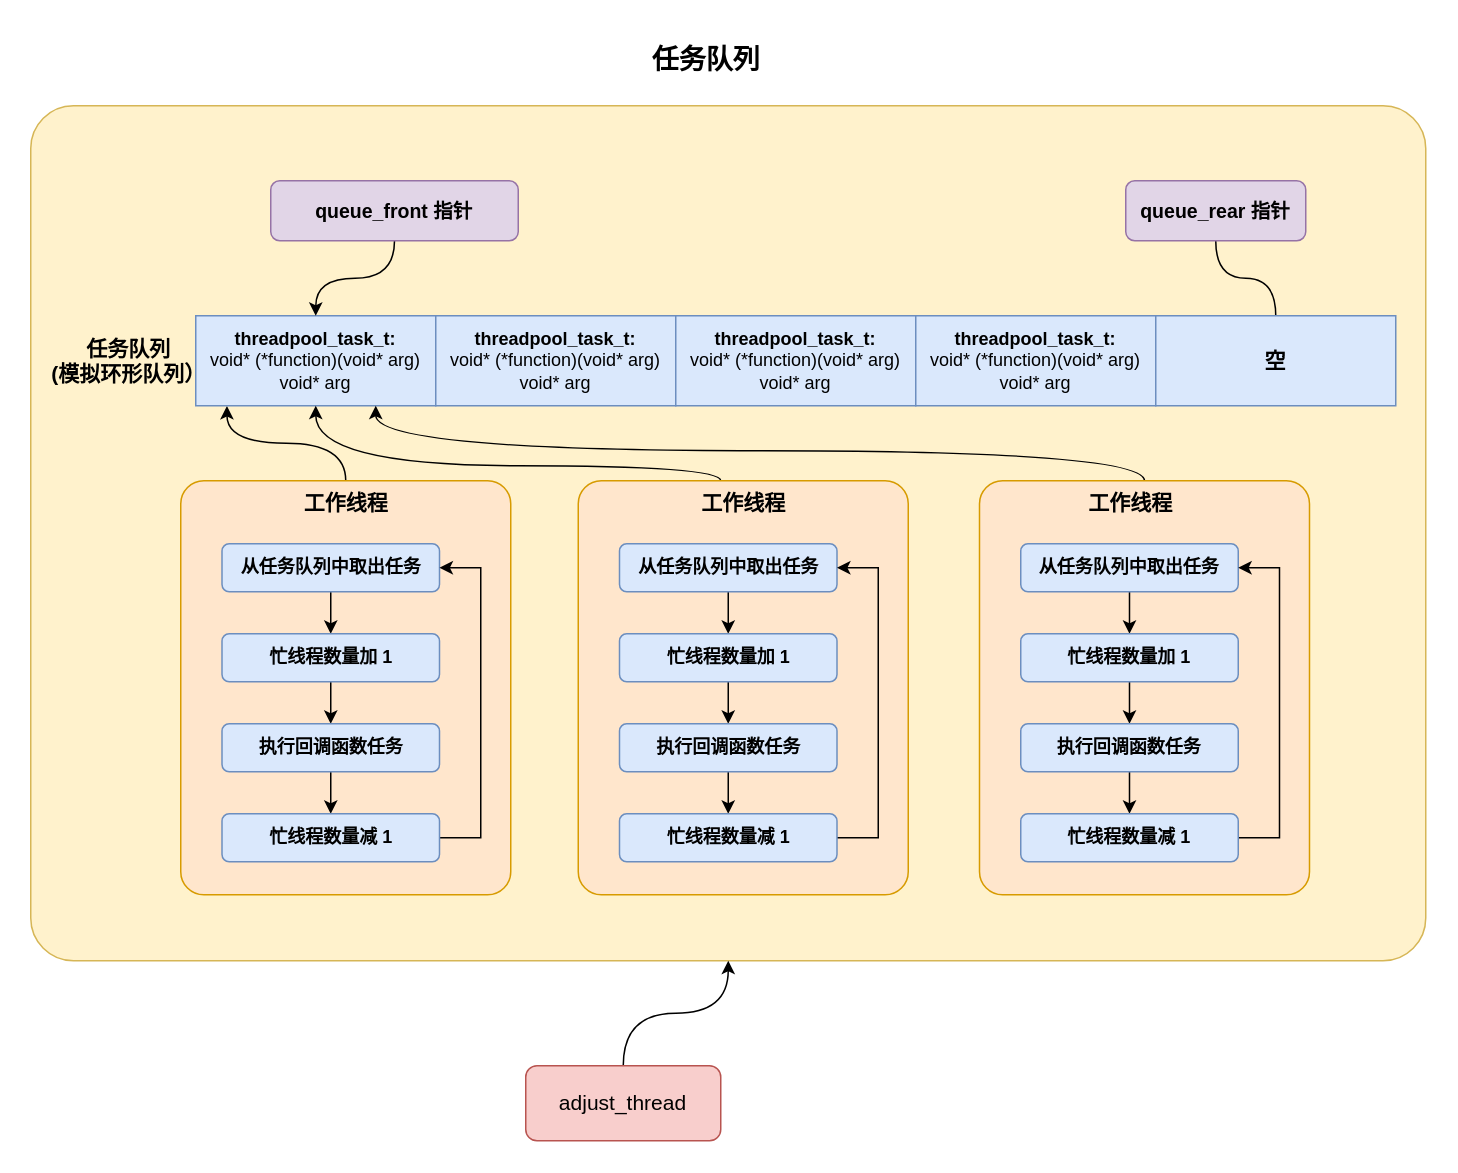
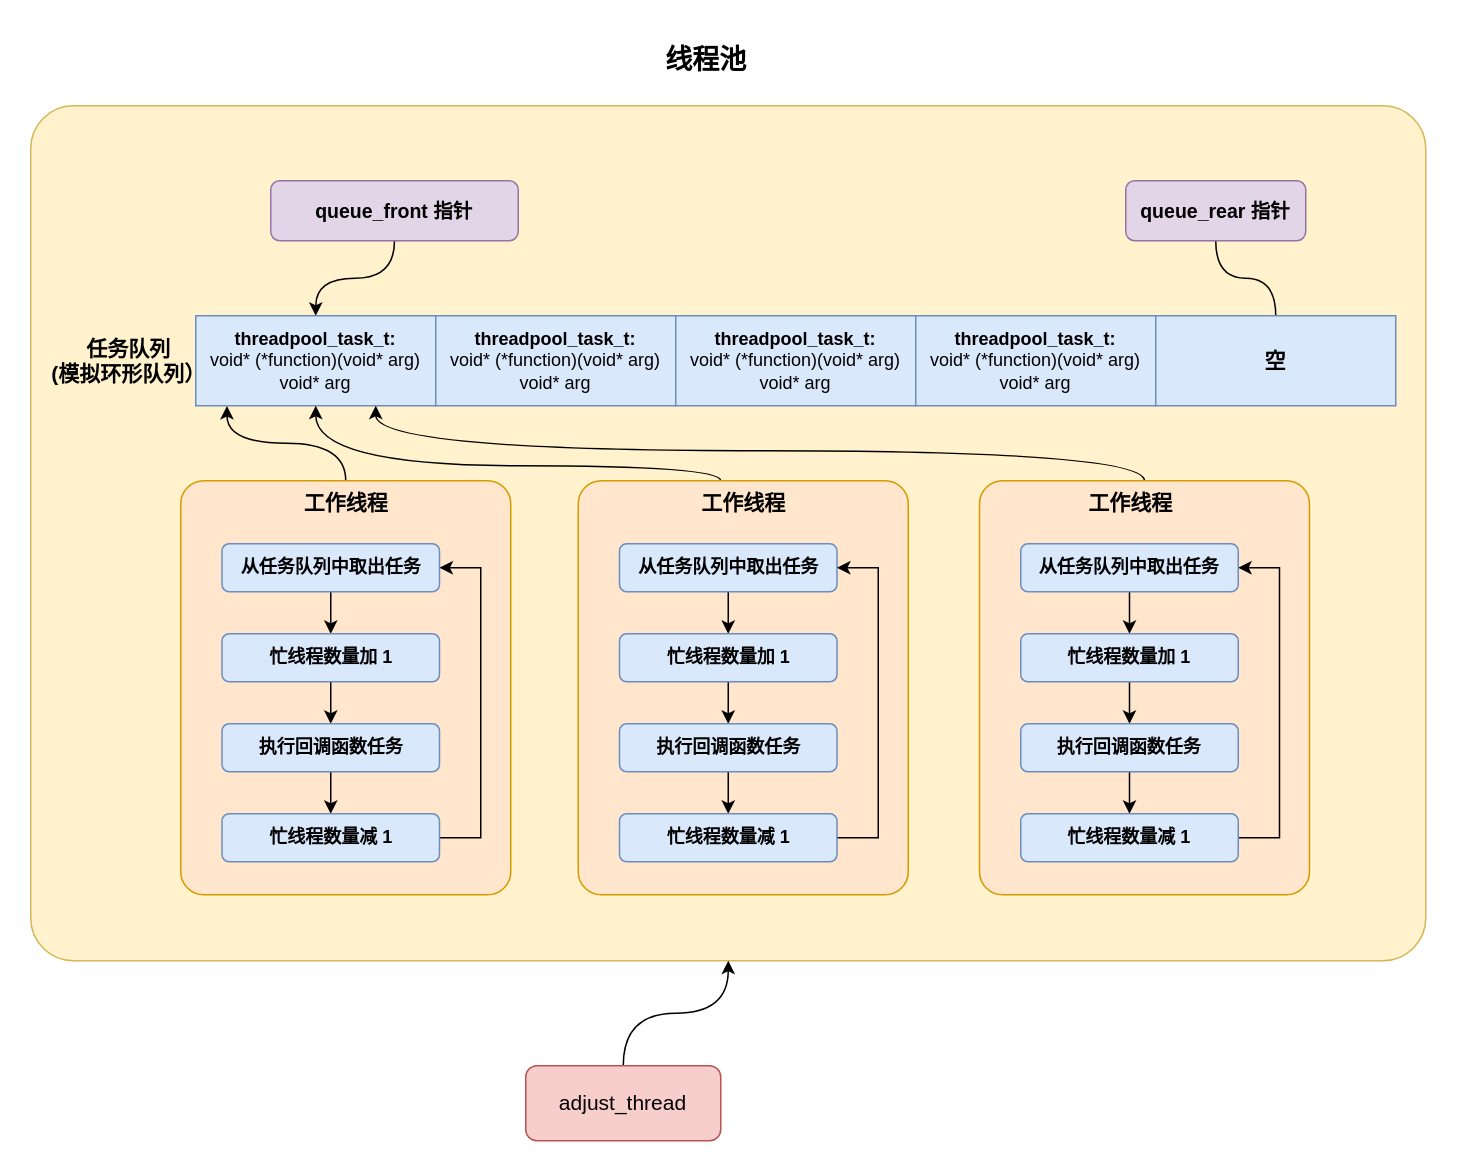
node "任务队列": label "任务队列" -> "线程池"
